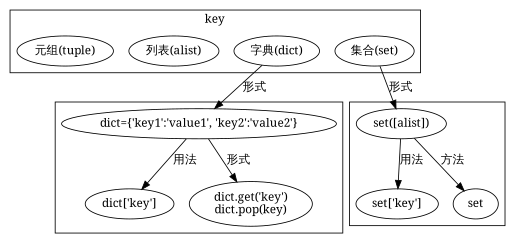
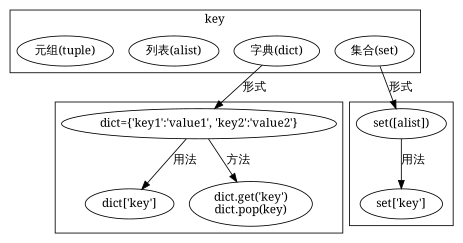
edge "dict={'key1':'value1', 'key2':'value2'}" -> "dict.get('key') dict.pop(key)": label "形式" -> "方法"
node "set": removed
